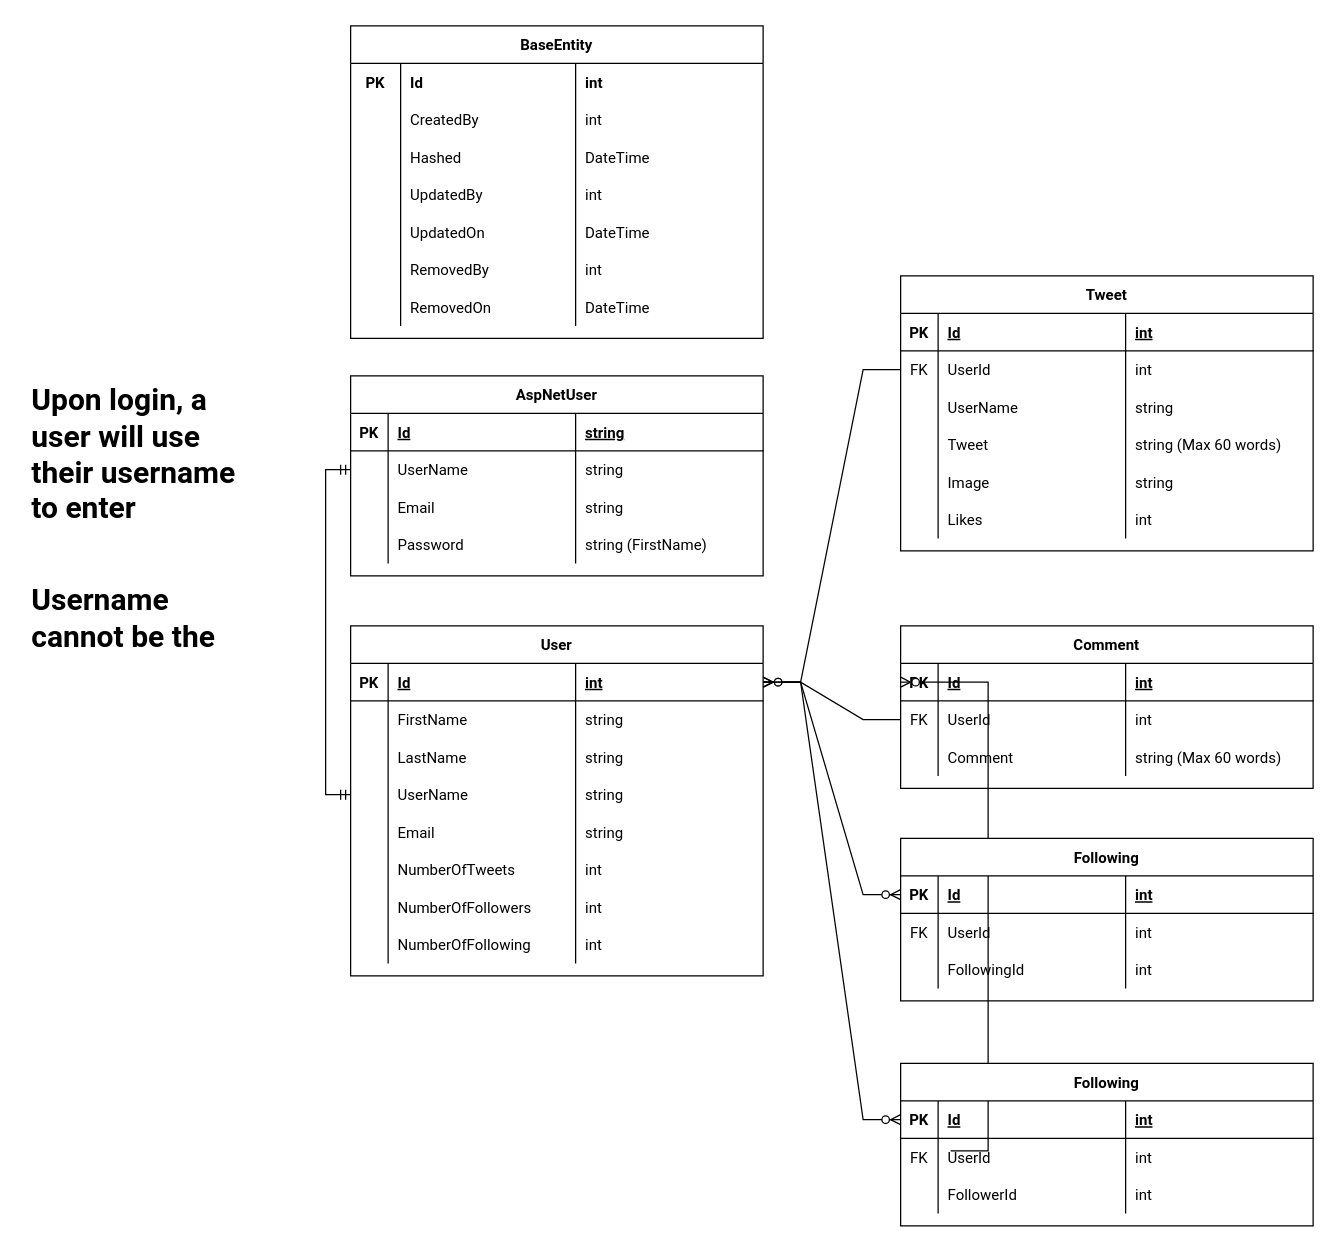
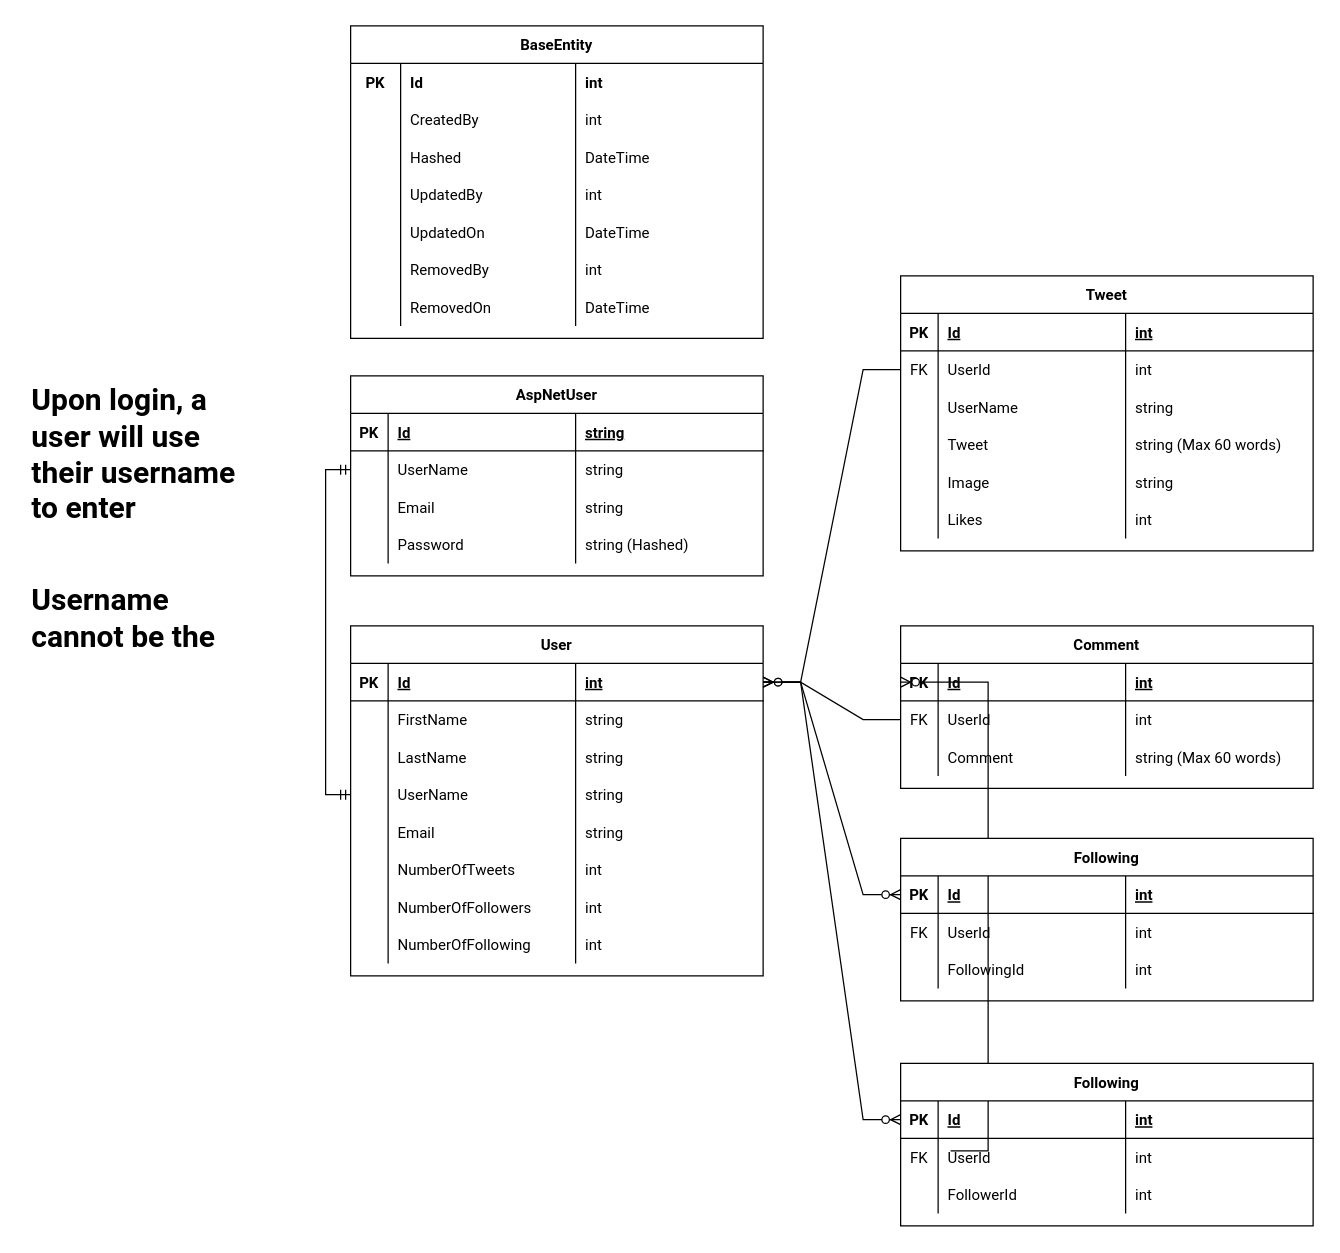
node "string (FirstName)": label "string (FirstName)" -> "string (Hashed)"
